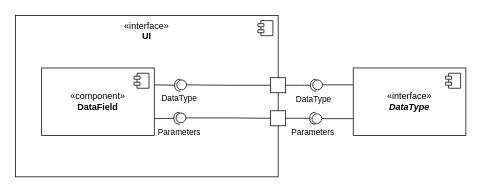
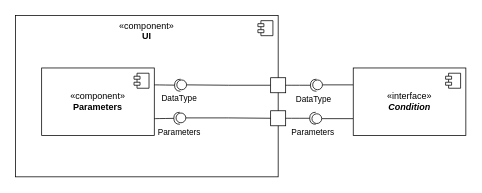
node "«interface» UI": label "«interface» UI" -> "«component» UI"
node "«component» DataField": label "«component» DataField" -> "«component» Parameters"
node "«interface» DataType": label "«interface» DataType" -> "«interface» Condition"
